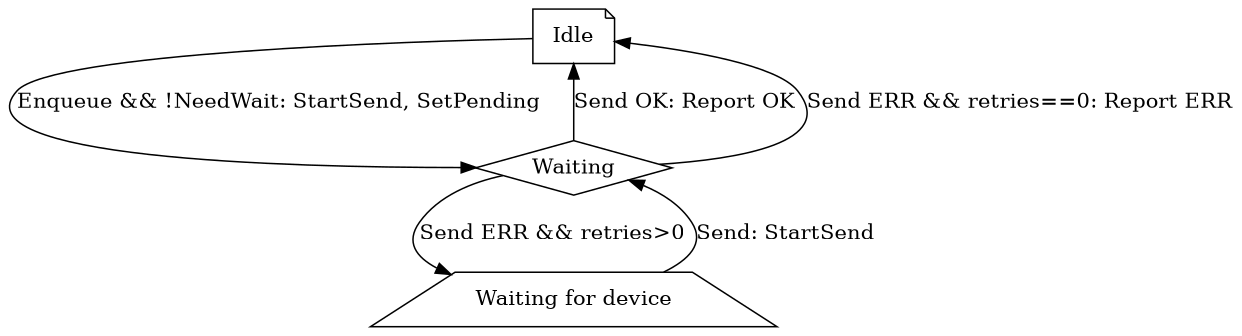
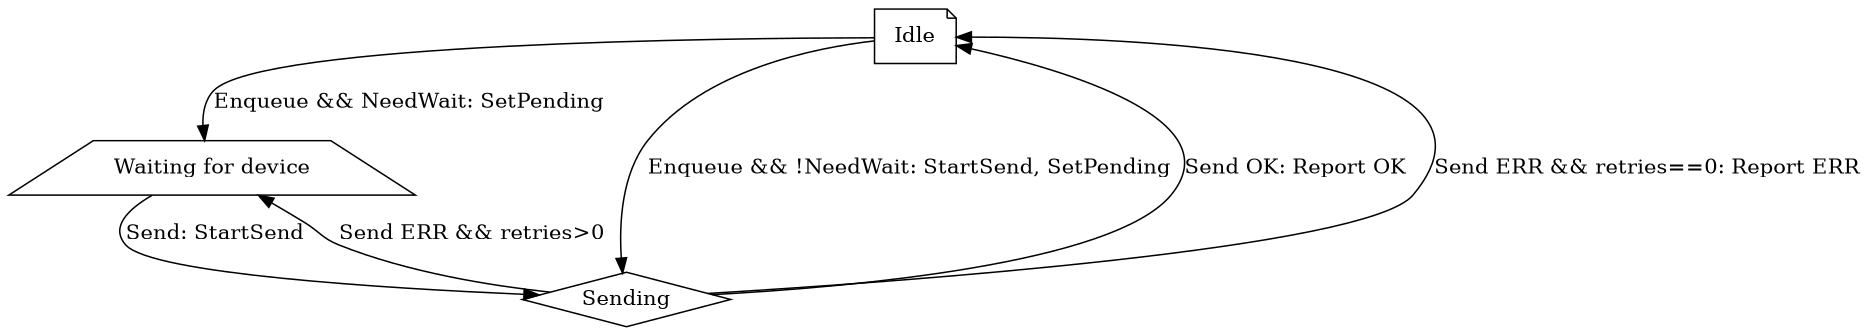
edge "Idle" -> "Waiting for device": added, label "Enqueue && NeedWait: SetPending"
node "Waiting": label "Waiting" -> "Sending"
